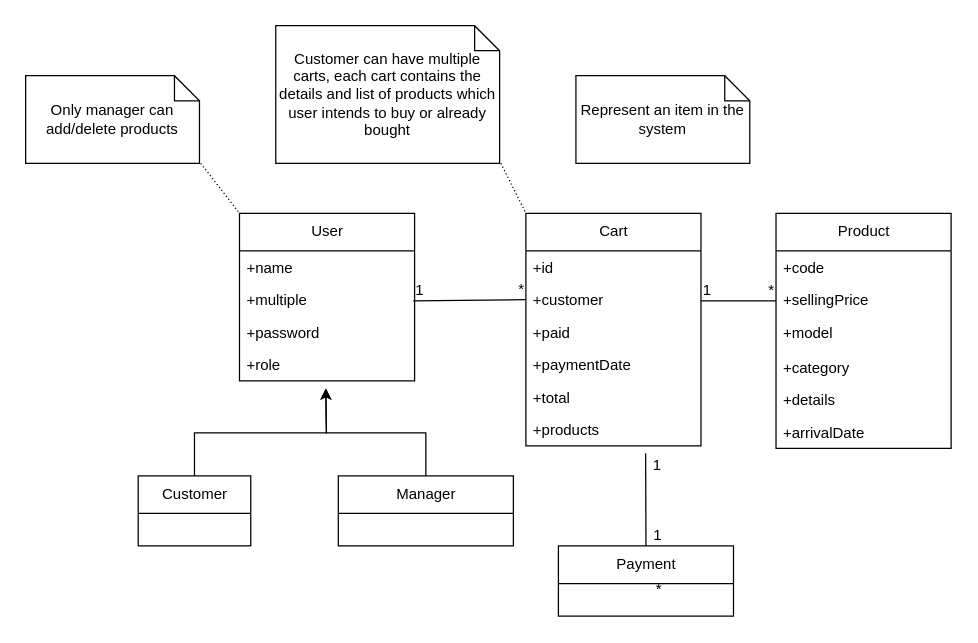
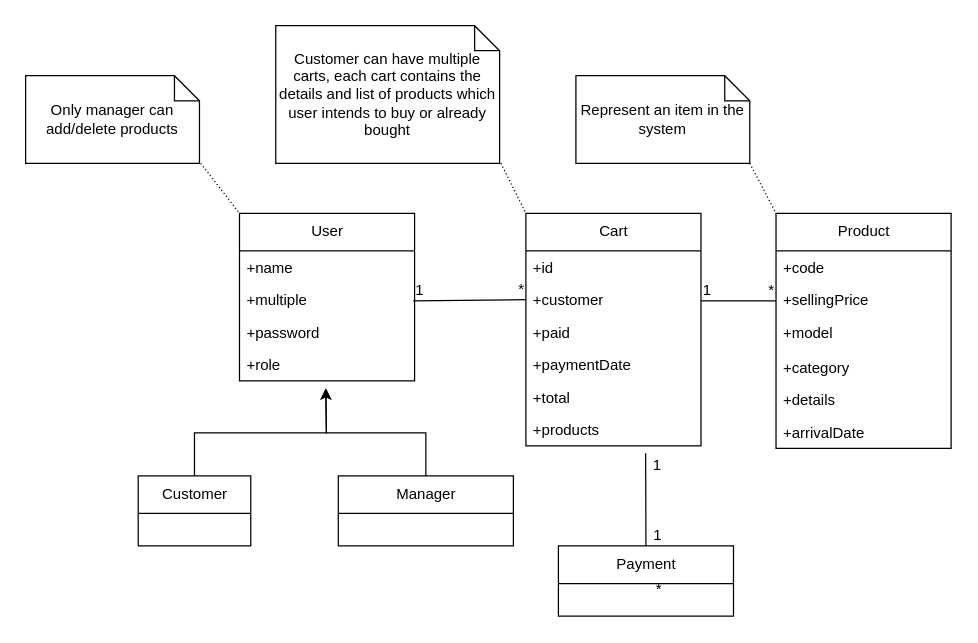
edge "Represent an item in the system" -- "Product": added
